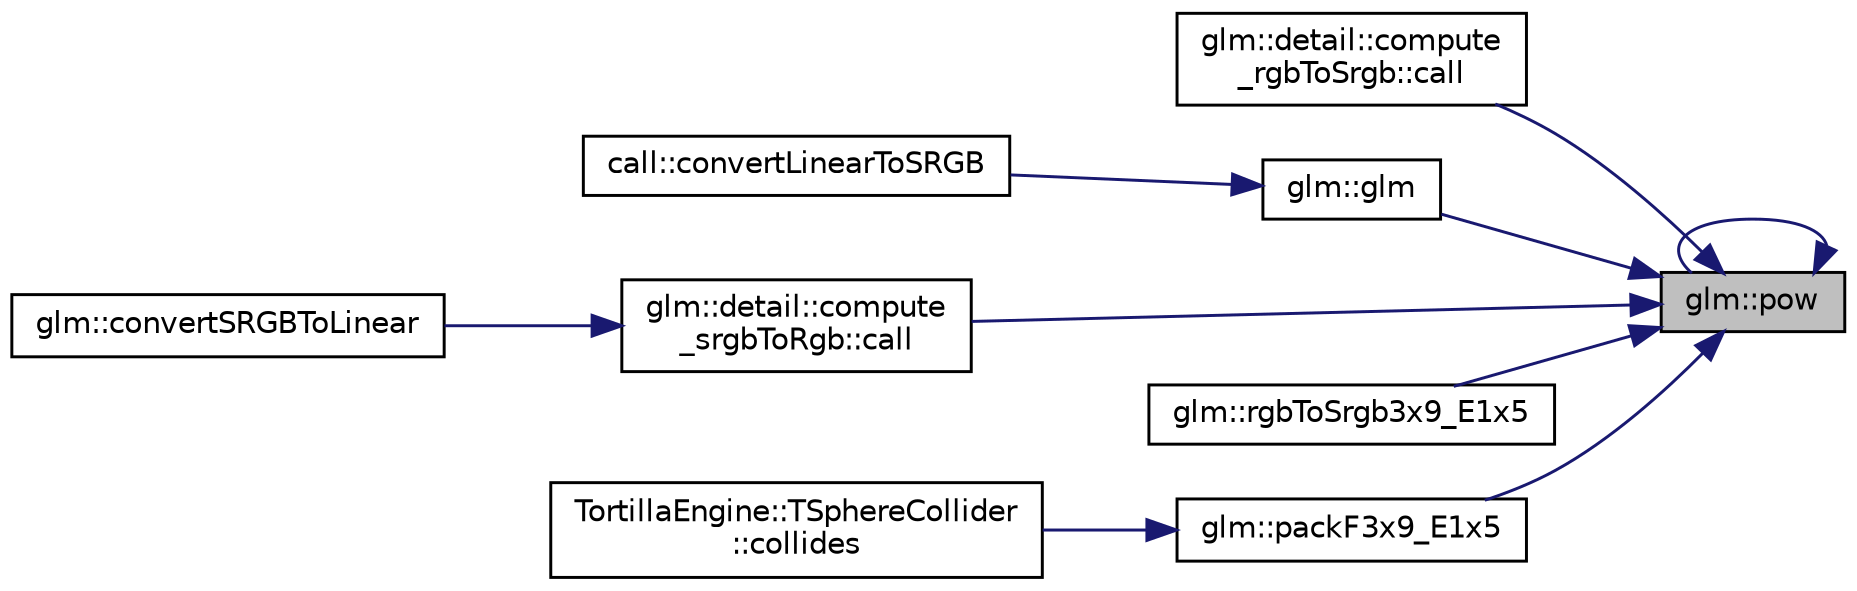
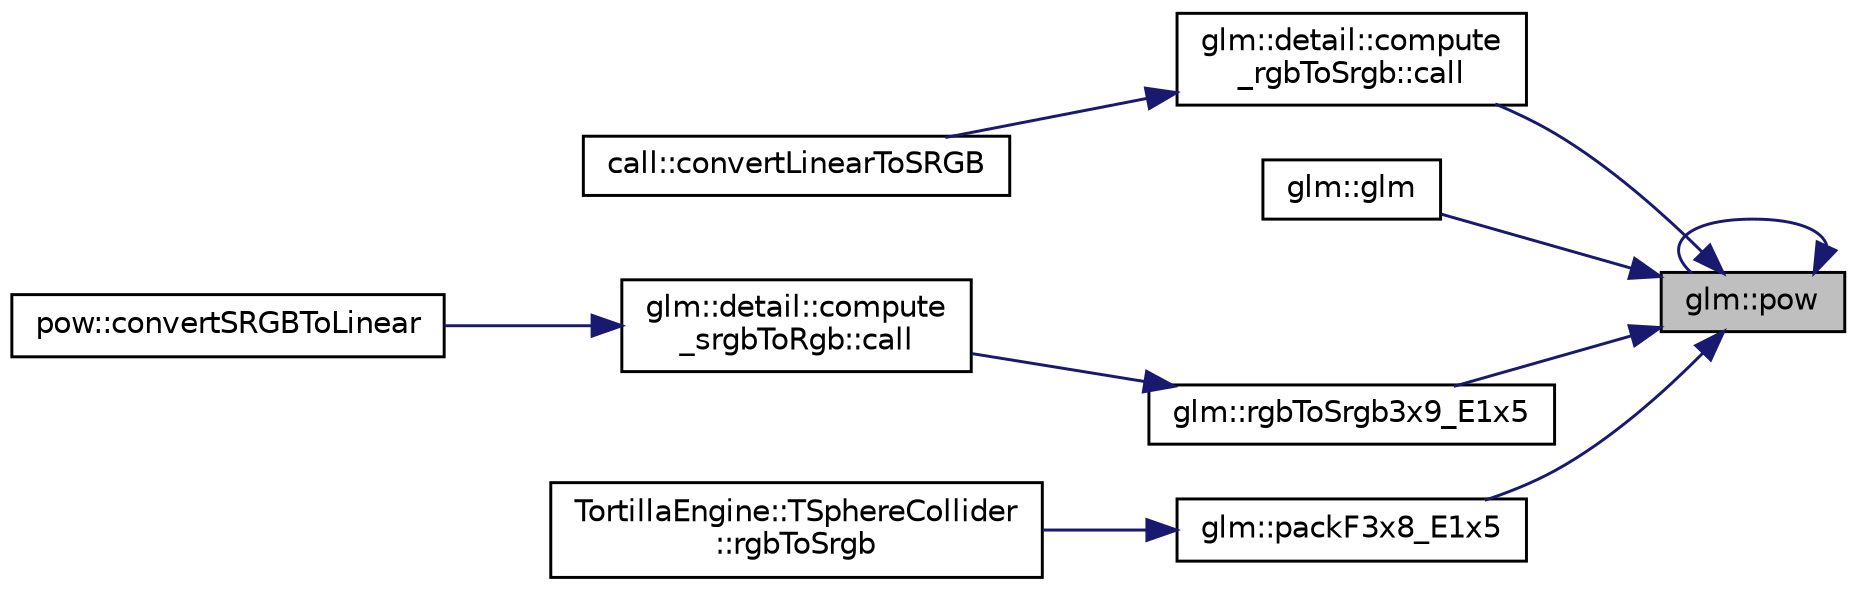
edge "call::convertLinearToSRGB" -> "glm::glm": now "call::convertLinearToSRGB" -> "glm::detail::compute _rgbToSrgb::call"
edge "glm::detail::compute _srgbToRgb::call" -> "glm::pow": now "glm::detail::compute _srgbToRgb::call" -> "glm::rgbToSrgb3x9_E1x5"
node "glm::convertSRGBToLinear": label "glm::convertSRGBToLinear" -> "pow::convertSRGBToLinear"
node "TortillaEngine::TSphereCollider ::collides": label "TortillaEngine::TSphereCollider ::collides" -> "TortillaEngine::TSphereCollider ::rgbToSrgb"
node "glm::packF3x9_E1x5": label "glm::packF3x9_E1x5" -> "glm::packF3x8_E1x5"
